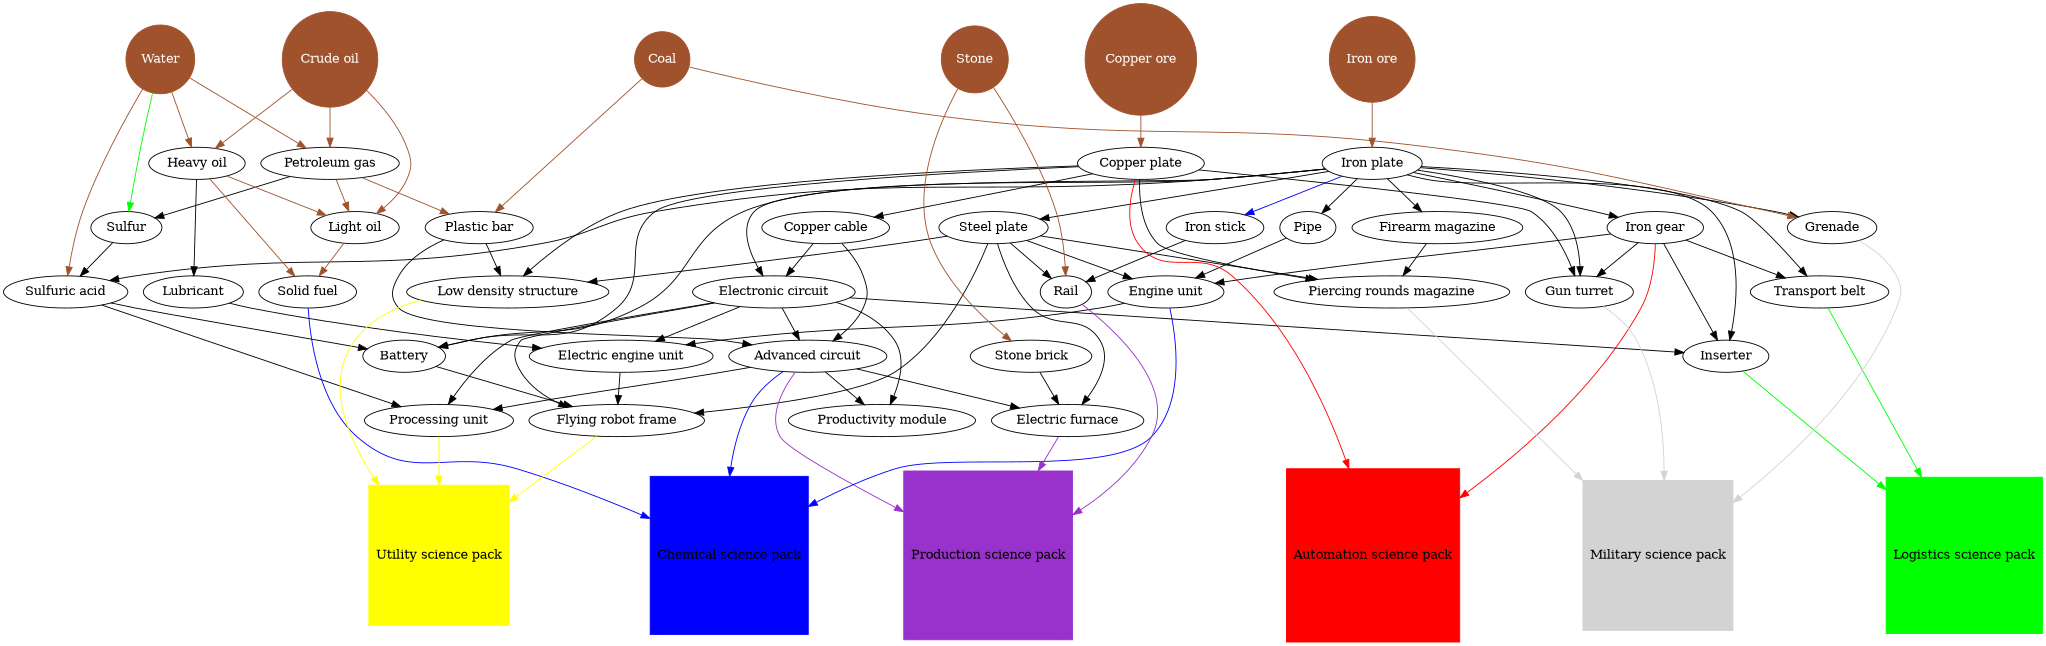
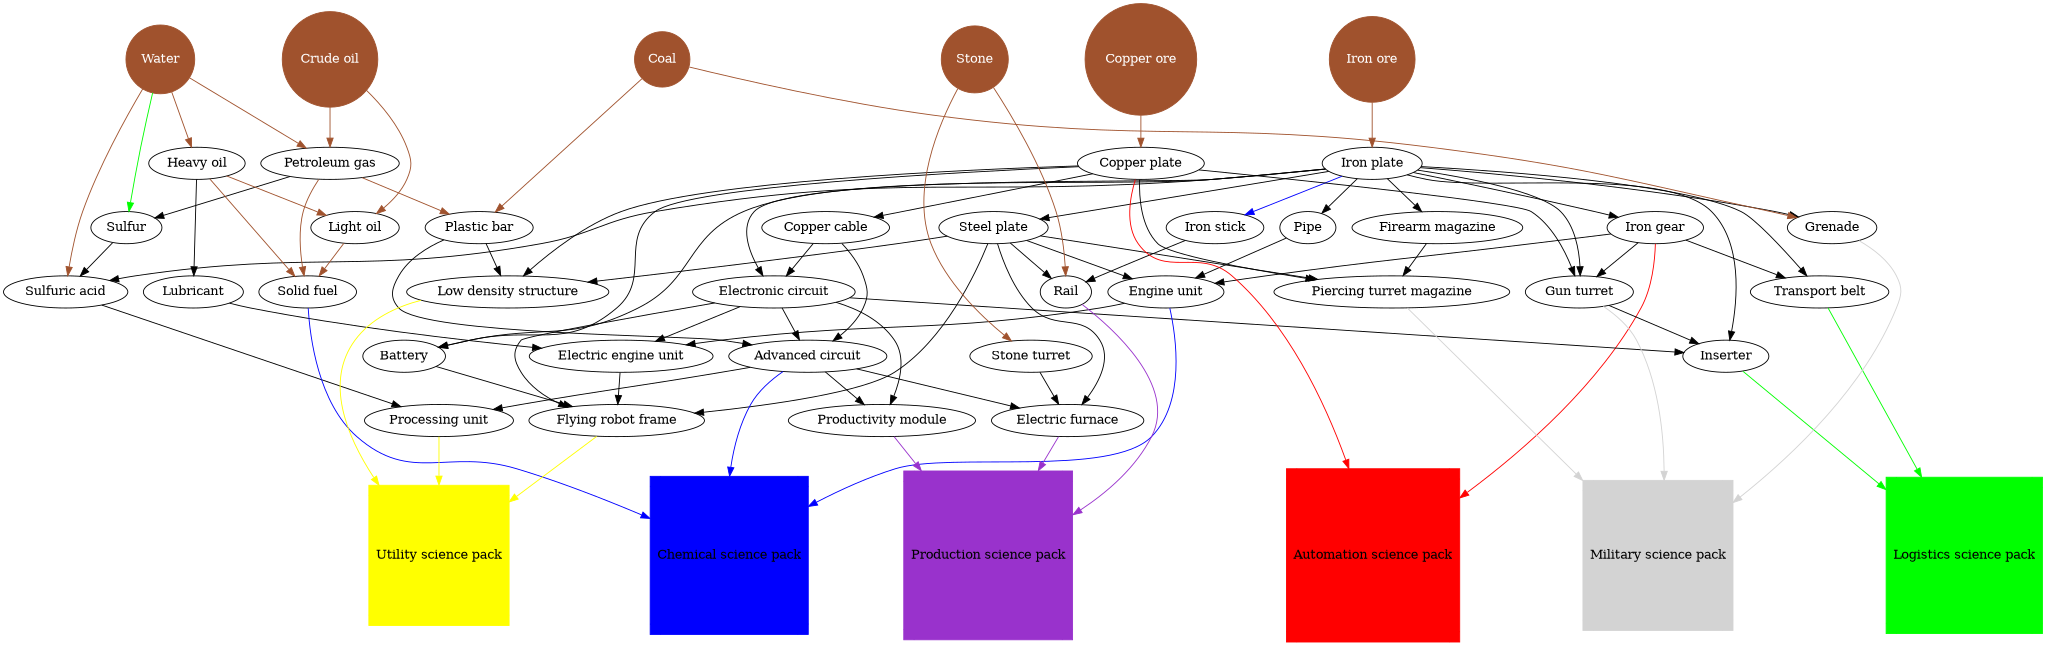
edge "Crude oil" -> "Heavy oil": removed
edge "Petroleum gas" -> "Light oil": now "Petroleum gas" -> "Solid fuel"
edge "Iron gear" -> "Inserter": now "Gun turret" -> "Inserter"
node "Piercing rounds magazine": label "Piercing rounds magazine" -> "Piercing turret magazine"
edge "Sulfuric acid" -> "Battery": removed
edge "Electronic circuit" -> "Processing unit": removed
node "Stone brick": label "Stone brick" -> "Stone turret"
edge "Advanced circuit" -> "Production science pack": now "Productivity module" -> "Production science pack"
